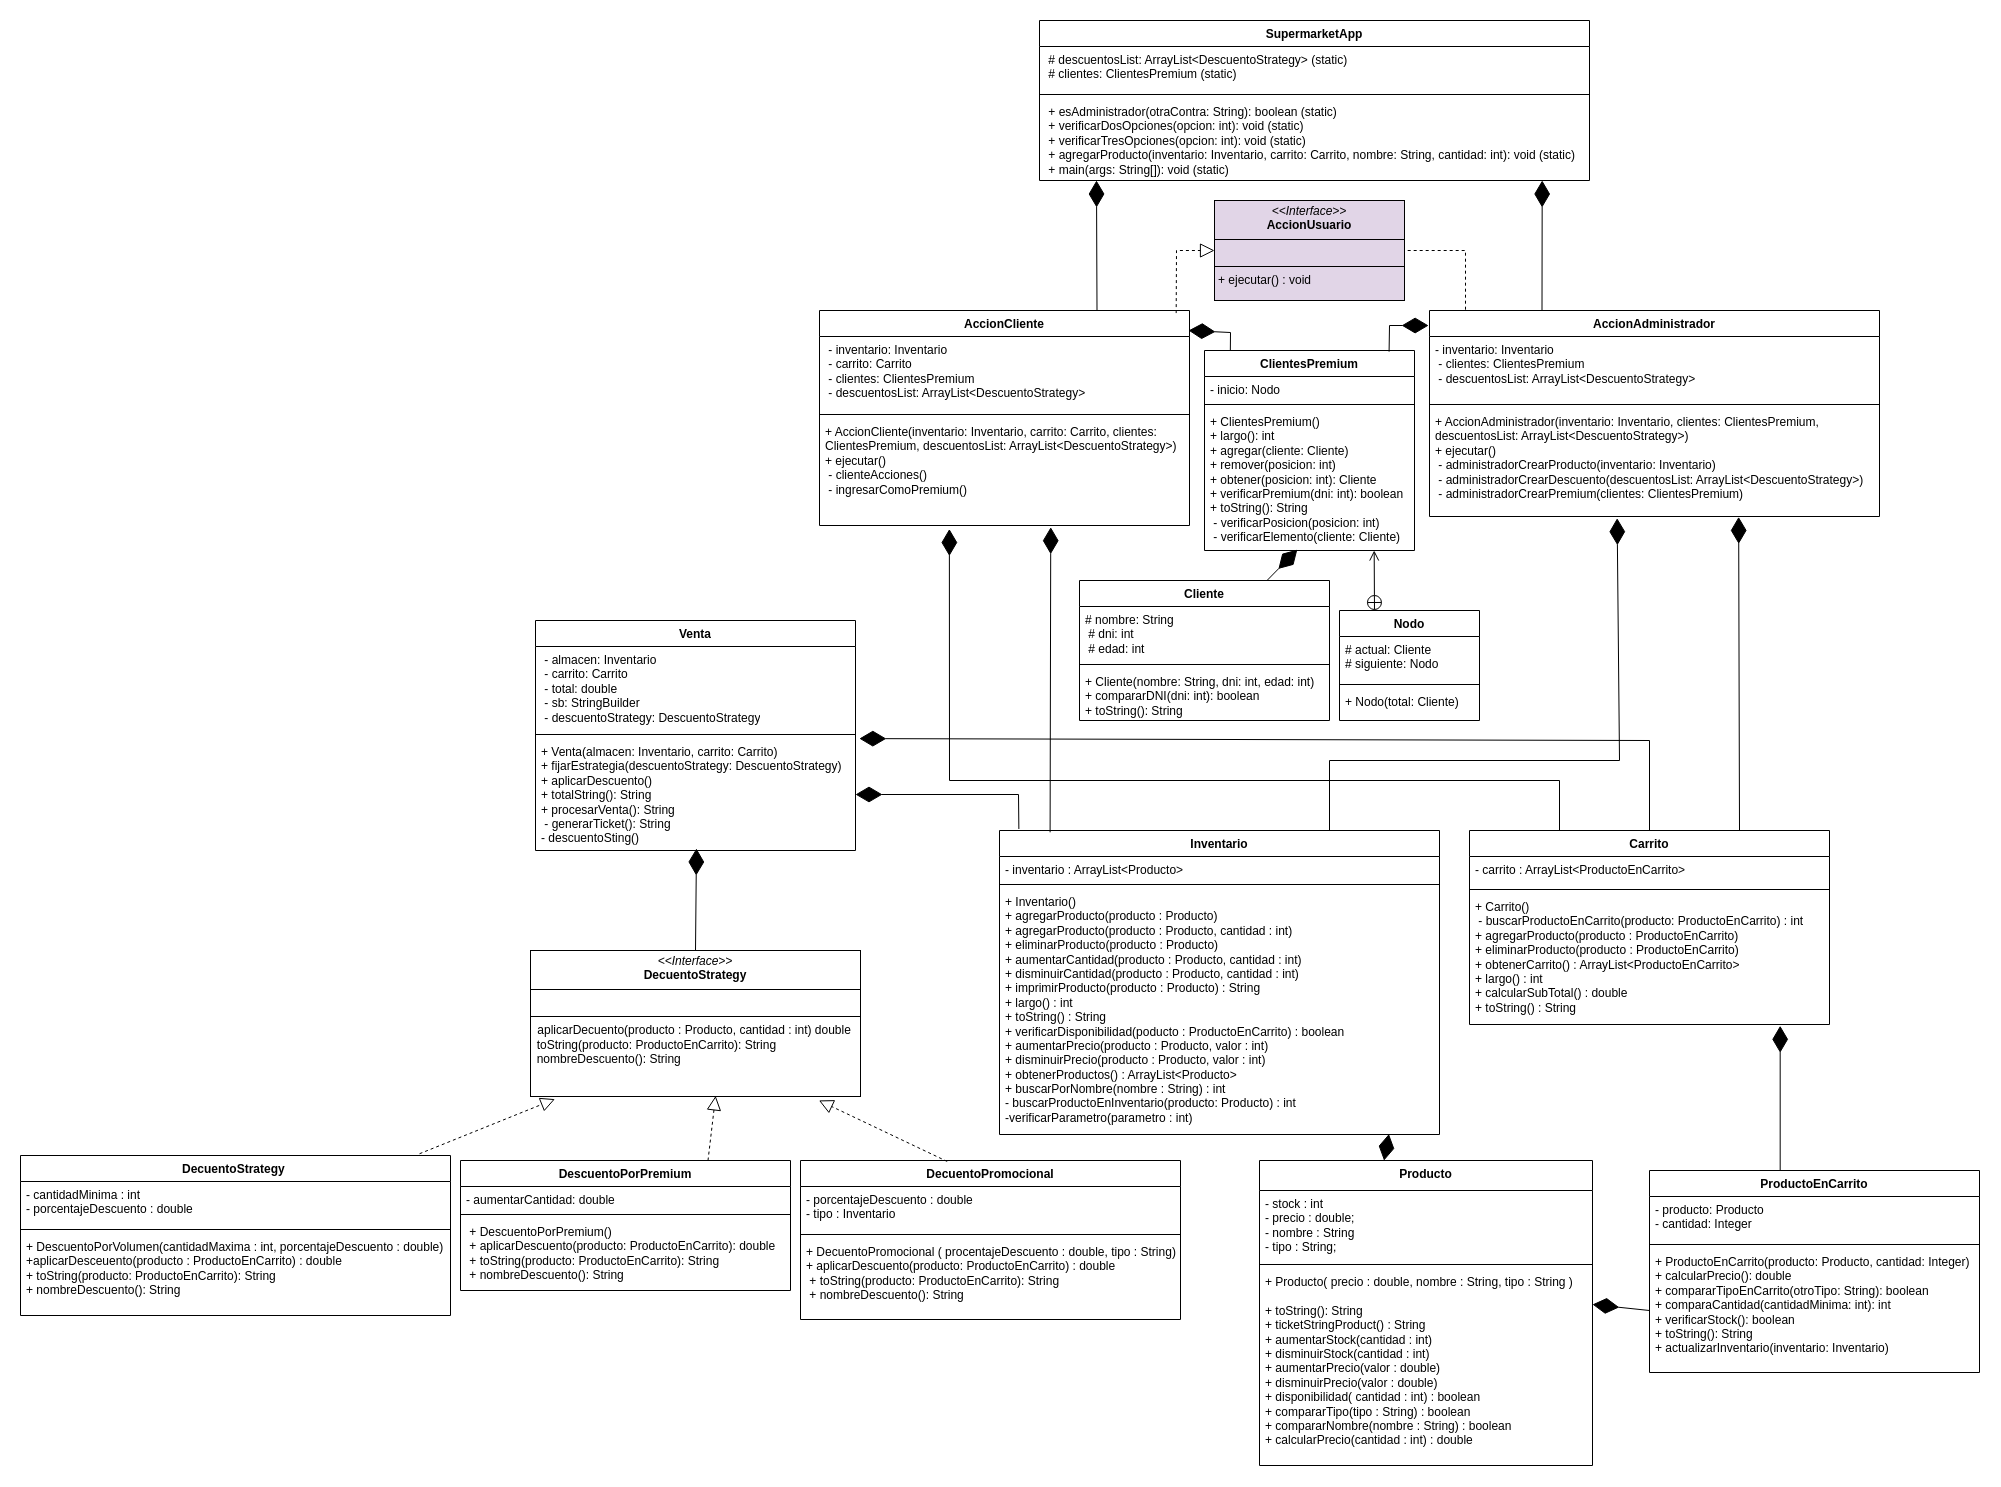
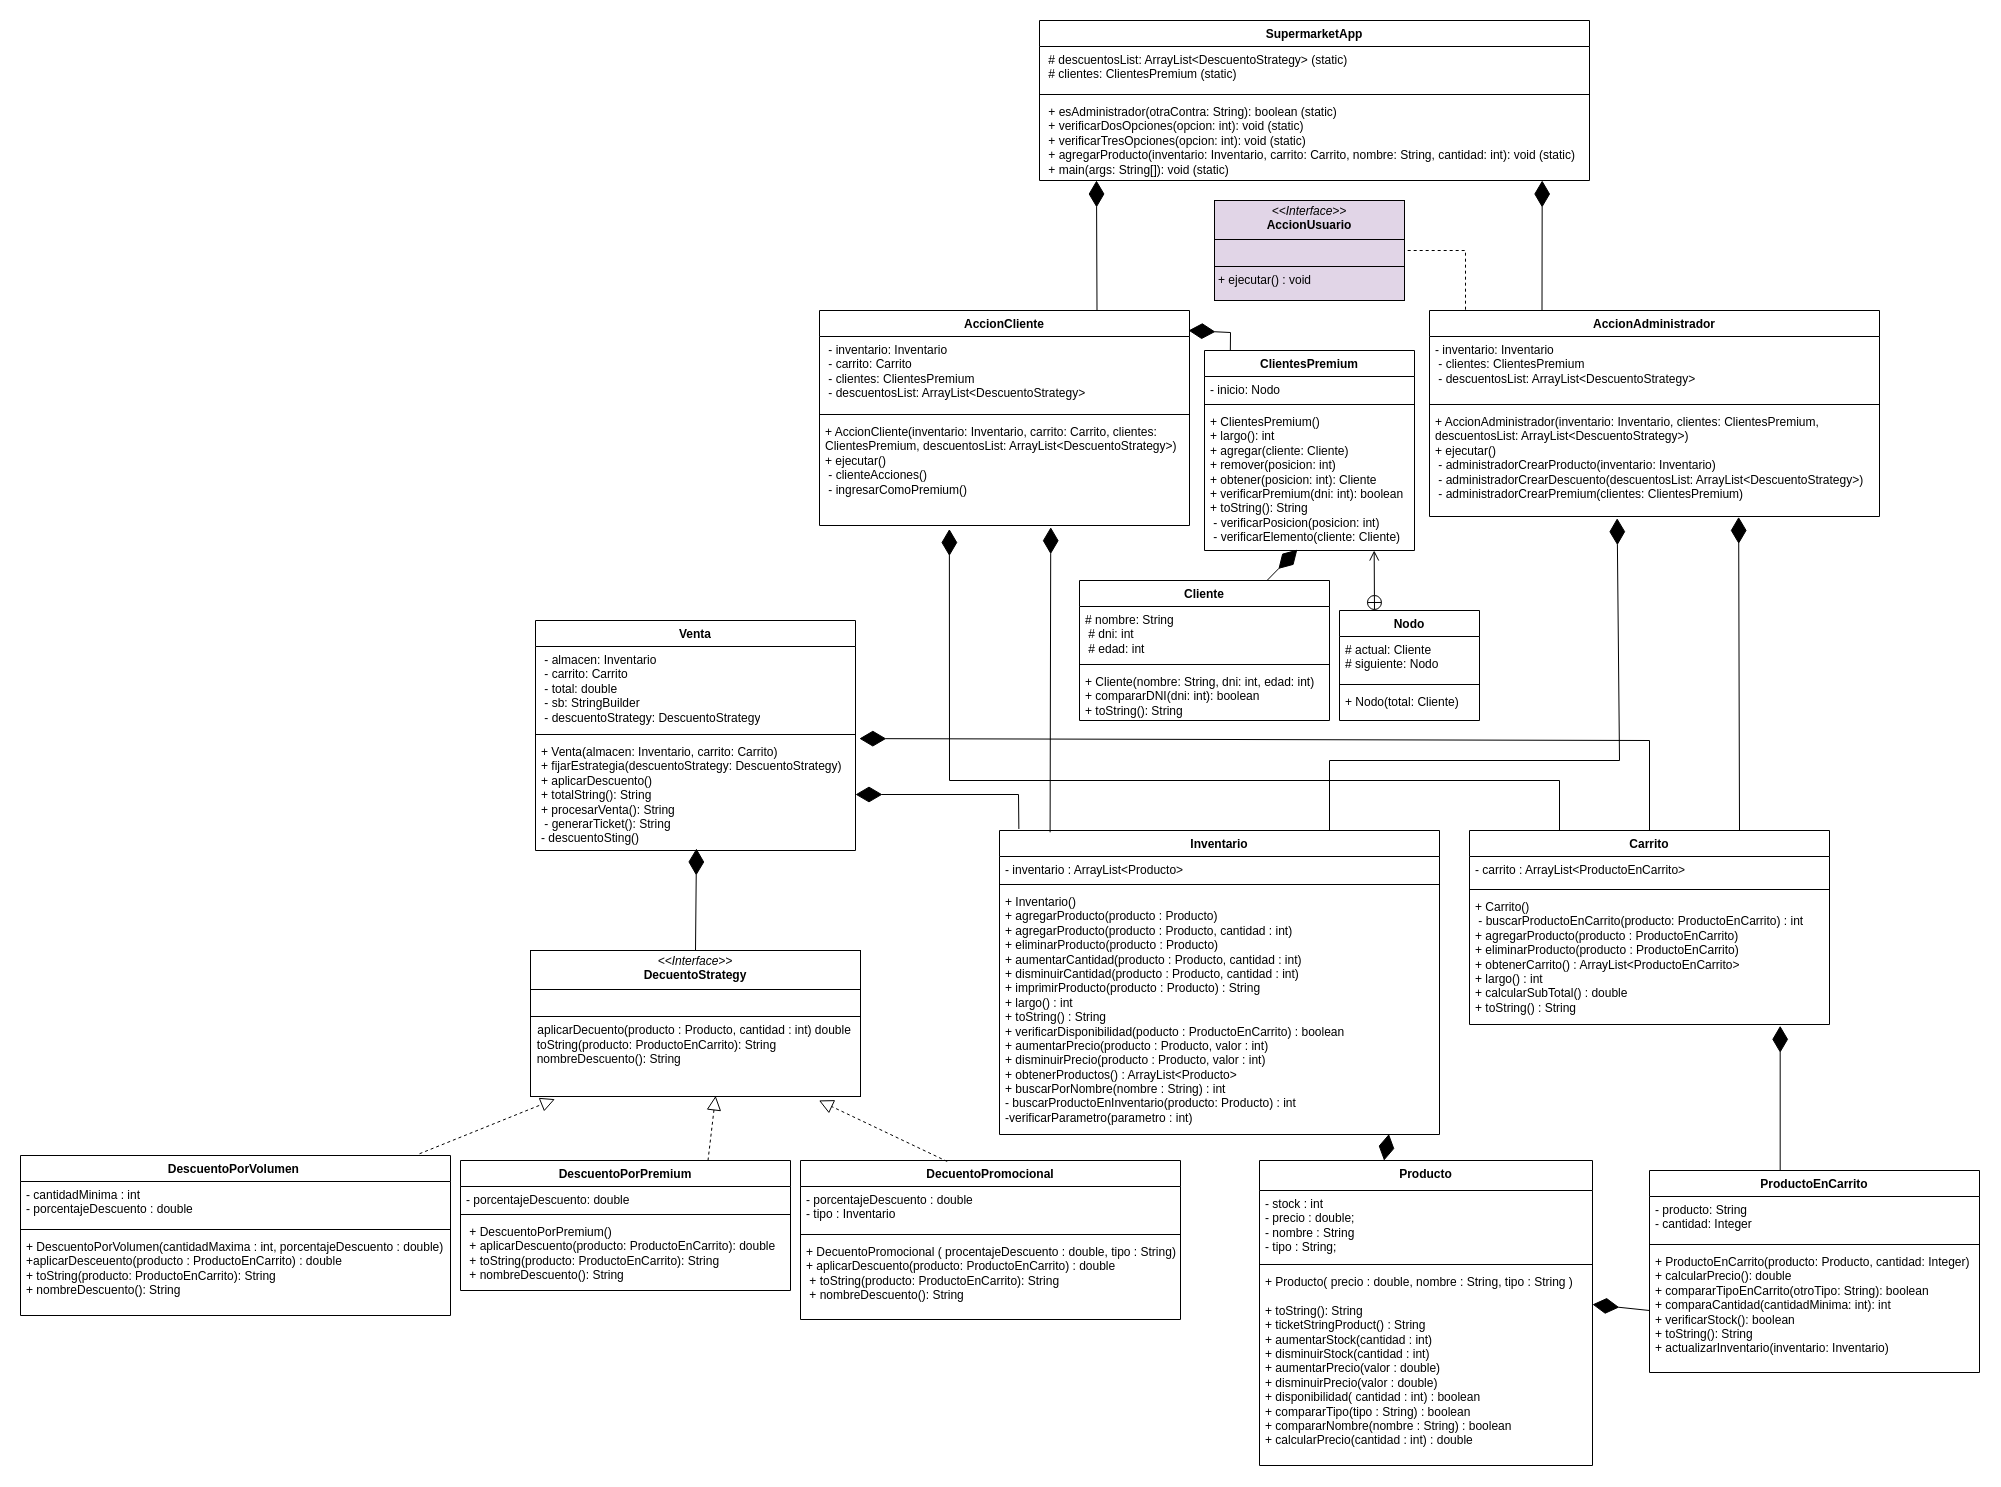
edge "AccionCliente" -> "<<Interface>> AccionUsuario + ejecutar() : void": removed
edge "ClientesPremium" -> "AccionAdministrador": removed
node "DecuentoStrategy": label "DecuentoStrategy" -> "DescuentoPorVolumen"
node "- aumentarCantidad: double": label "- aumentarCantidad: double" -> "- porcentajeDescuento: double"
node "- producto: Producto - cantidad: Integer": label "- producto: Producto - cantidad: Integer" -> "- producto: String - cantidad: Integer"
